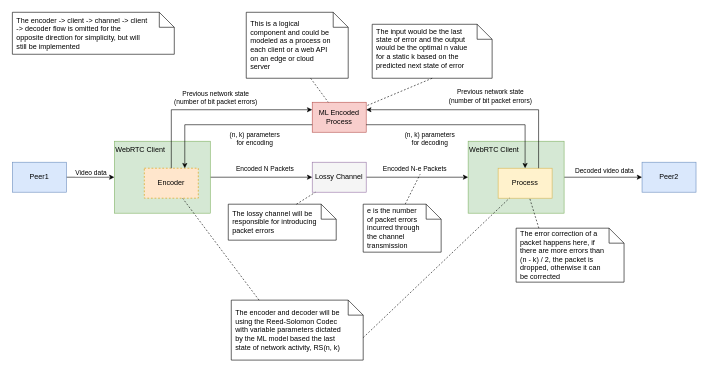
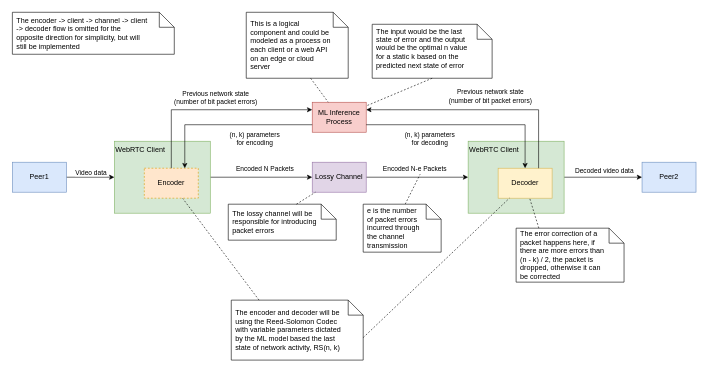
node "ML Encoded Process": label "ML Encoded Process" -> "ML Inference Process"
node "Lossy Channel": fillcolor #f5f5f5 -> #e1d5e7
node "Process": label "Process" -> "Decoder"
